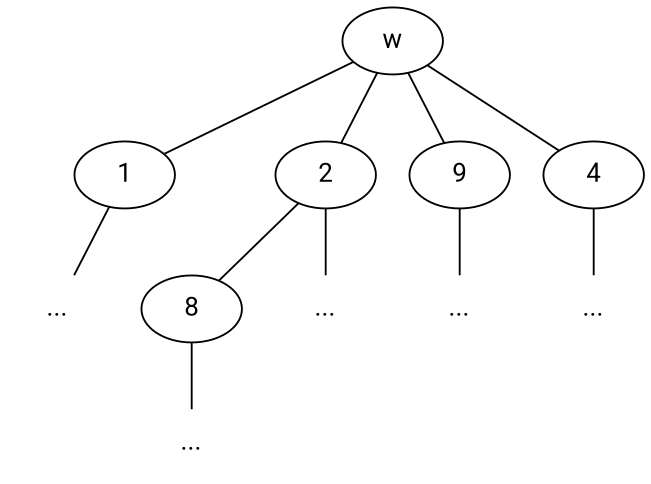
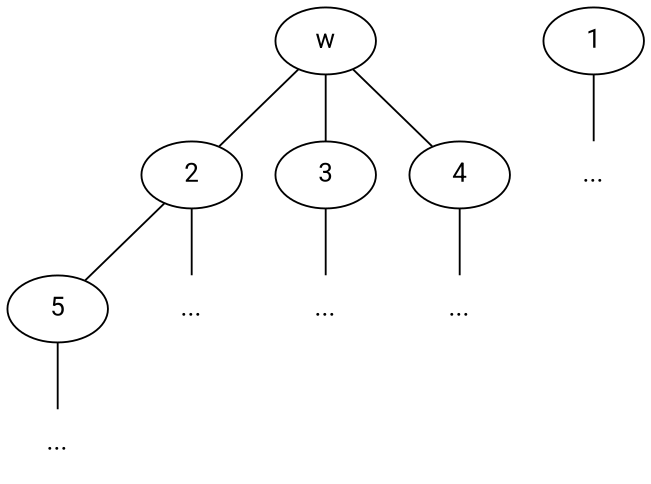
edge "w" -- "1": removed
node "9": label "9" -> "3"
node "8": label "8" -> "5"
